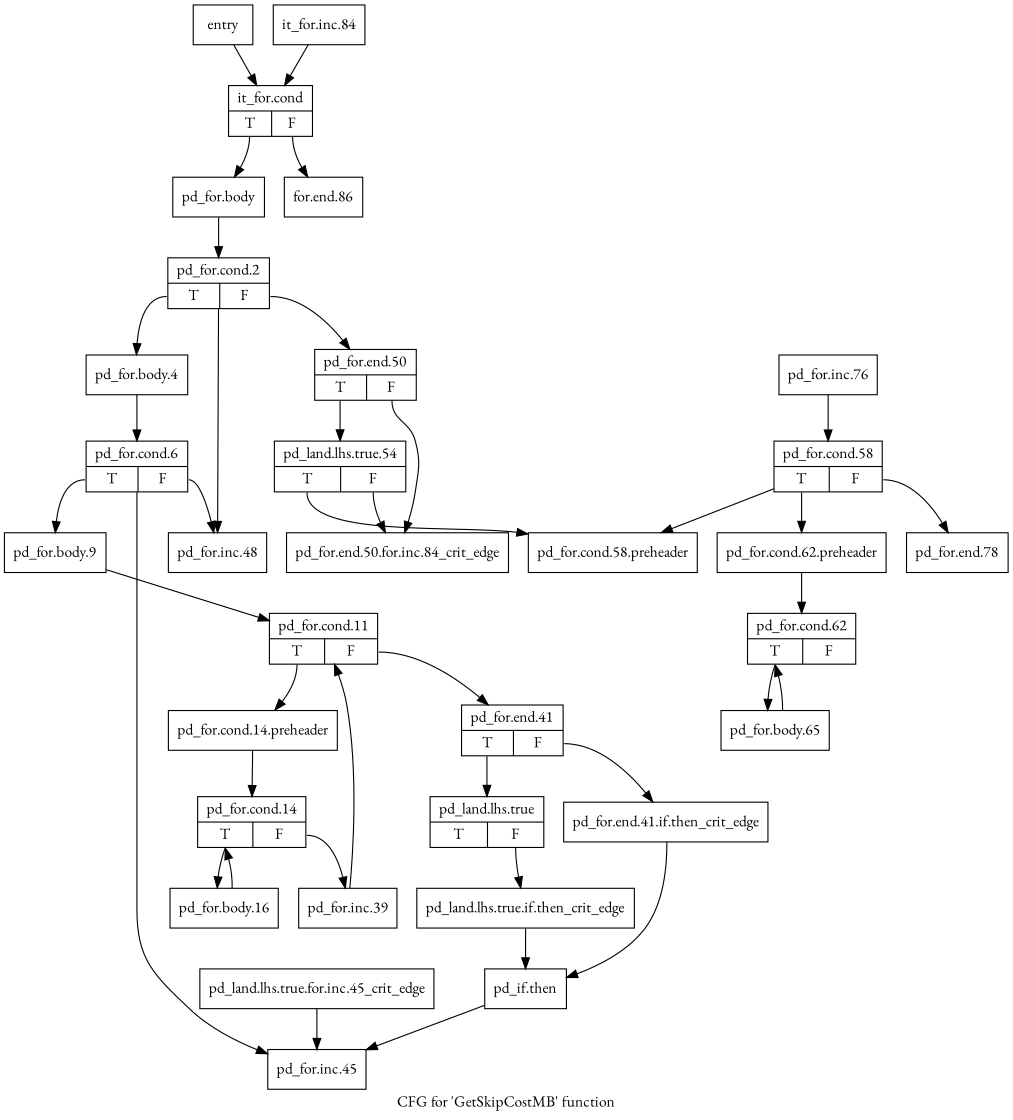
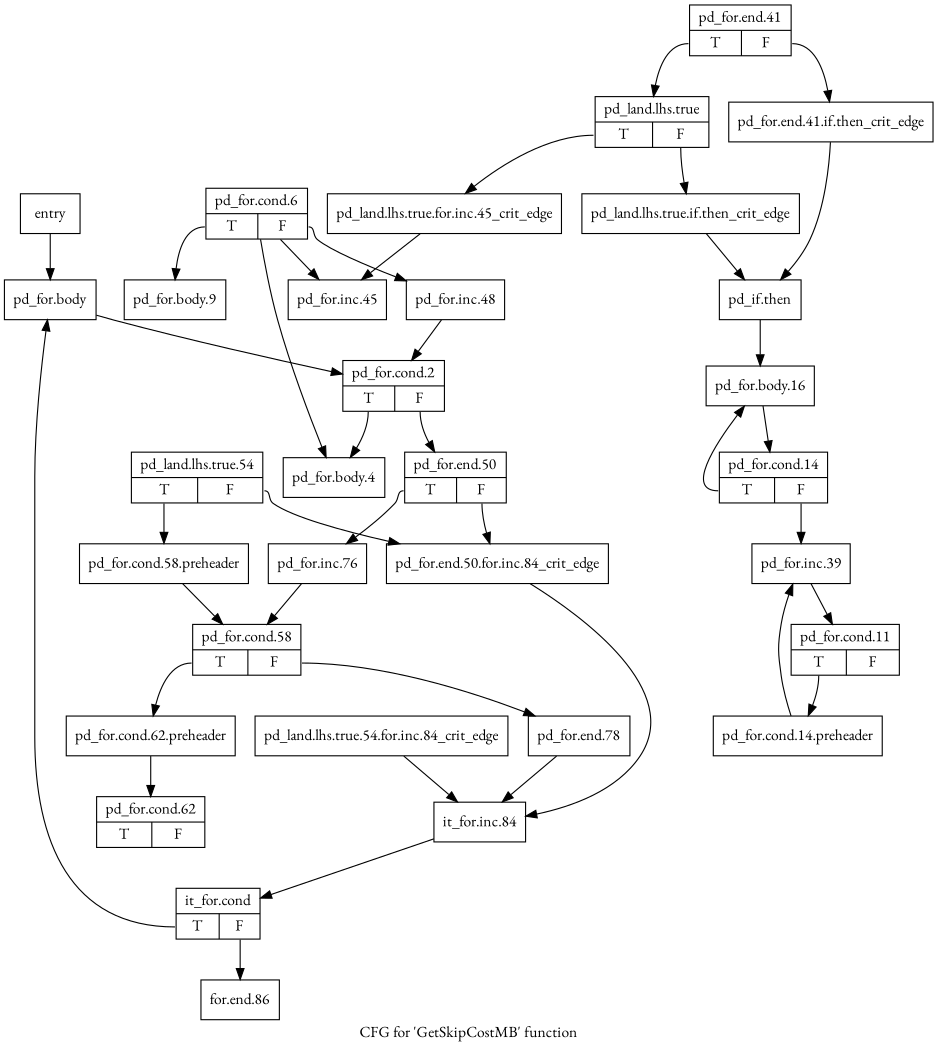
edge "entry" -> "it_for.cond": now "entry" -> "pd_for.body"
edge "pd_land.lhs.true" -> "pd_land.lhs.true.for.inc.45_crit_edge": added
edge "pd_for.body.4" -> "pd_for.cond.6": reversed
edge "pd_for.cond.2" -> "pd_for.inc.48": reversed
edge "pd_for.end.50" -> "pd_land.lhs.true.54": now "pd_for.end.50" -> "pd_for.inc.76"
edge "pd_for.cond.58" -> "pd_for.cond.58.preheader": reversed
edge "pd_for.body.9" -> "pd_for.cond.11": removed
edge "pd_for.cond.11" -> "pd_for.end.41": removed
edge "pd_for.end.50.for.inc.84_crit_edge" -> "it_for.inc.84": added
node "pd_for.body.65": removed
node "pd_land.lhs.true.54.for.inc.84_crit_edge": added
edge "pd_for.cond.14.preheader" -> "pd_for.cond.14": now "pd_for.cond.14.preheader" -> "pd_for.inc.39"
edge "pd_for.end.78" -> "it_for.inc.84": added
edge "pd_if.then" -> "pd_for.inc.45": now "pd_if.then" -> "pd_for.body.16"
